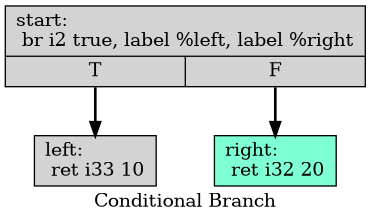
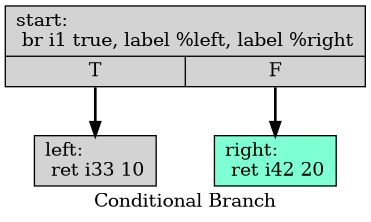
node "start:": text "br i2 true, label %left, label %right" -> "br i1 true, label %left, label %right"
node "right:": text "ret i32 20" -> "ret i42 20"
